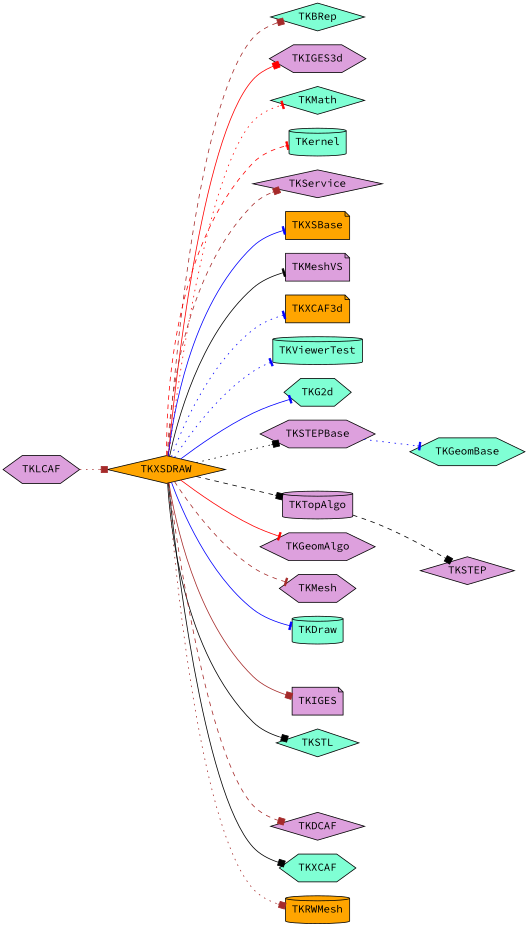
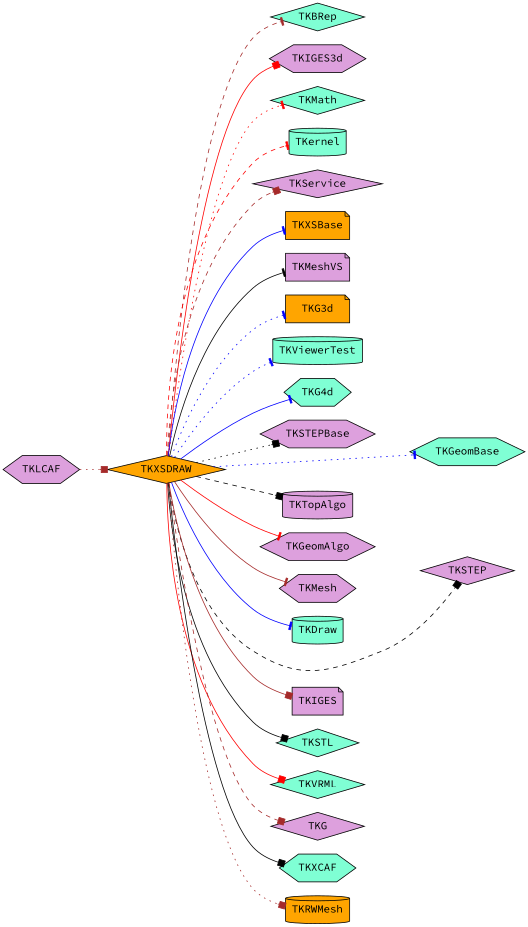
edge "TKXSDRAW" -> "TKBRep": arrowhead box -> tee
node "TKXCAF3d": label "TKXCAF3d" -> "TKG3d"
node "TKG2d": label "TKG2d" -> "TKG4d"
edge "TKSTEPBase" -> "TKGeomBase": now "TKXSDRAW" -> "TKGeomBase"
edge "TKTopAlgo" -> "TKSTEP": now "TKXSDRAW" -> "TKSTEP"
edge "TKXSDRAW" -> "TKMesh": style dashed -> solid
node "TKVRML": added
node "TKDCAF": label "TKDCAF" -> "TKG"
